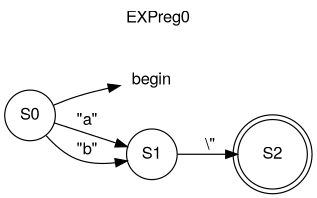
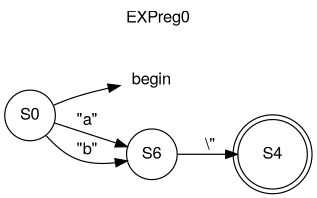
node "S1": label "S1" -> "S6"
node "S2": label "S2" -> "S4"
